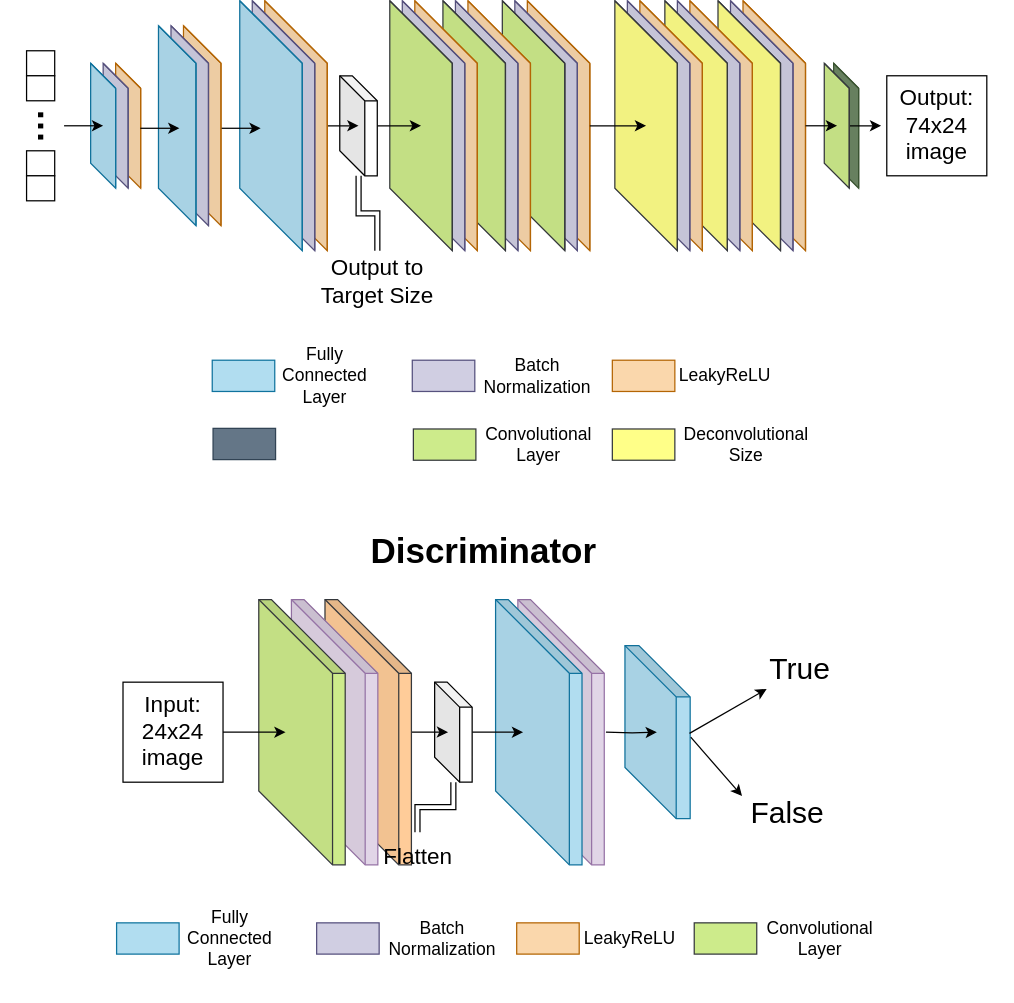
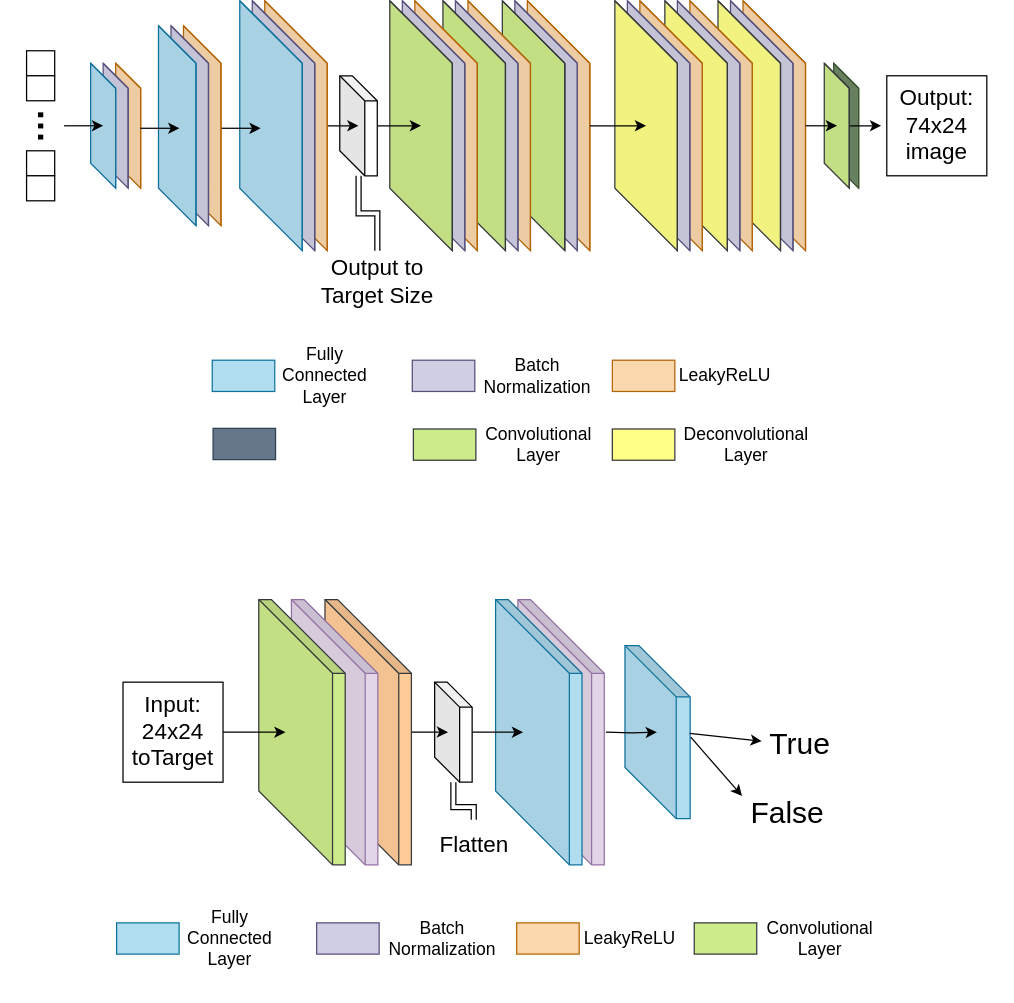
node "DeconvolutionalSize": label "DeconvolutionalSize" -> "DeconvolutionalLayer"
node "Discriminator": removed
node "True": moved (799, 670) -> (799, 745)
node "Input: 24x24 image": label "Input: 24x24 image" -> "Input: 24x24 toTarget"
node "Flatten": moved (417, 857) -> (474, 844)
